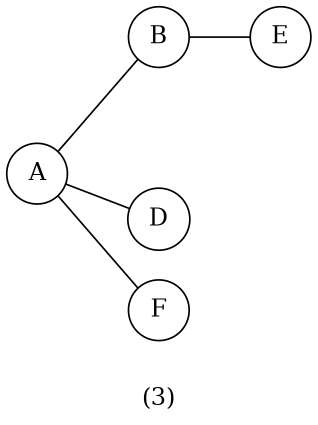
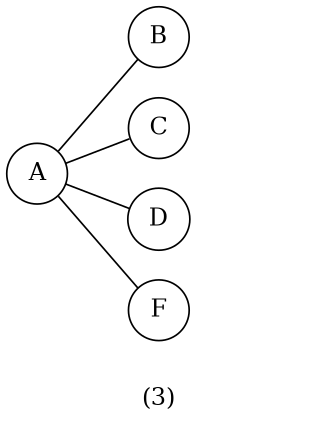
node "E": removed
node "C": added
